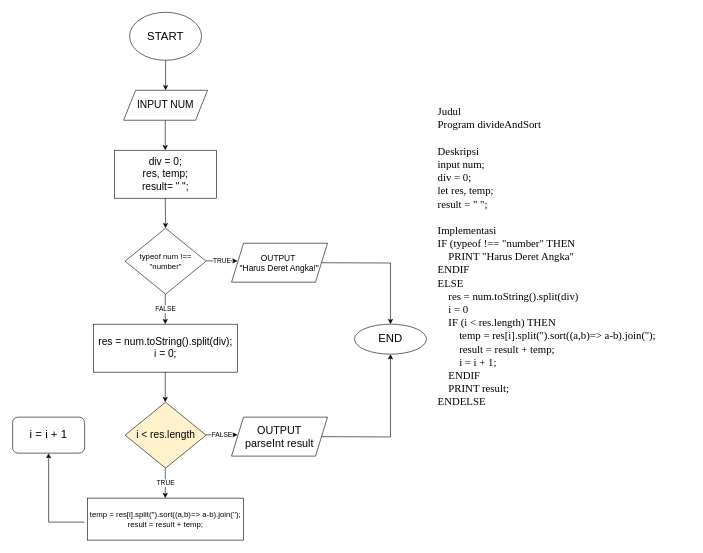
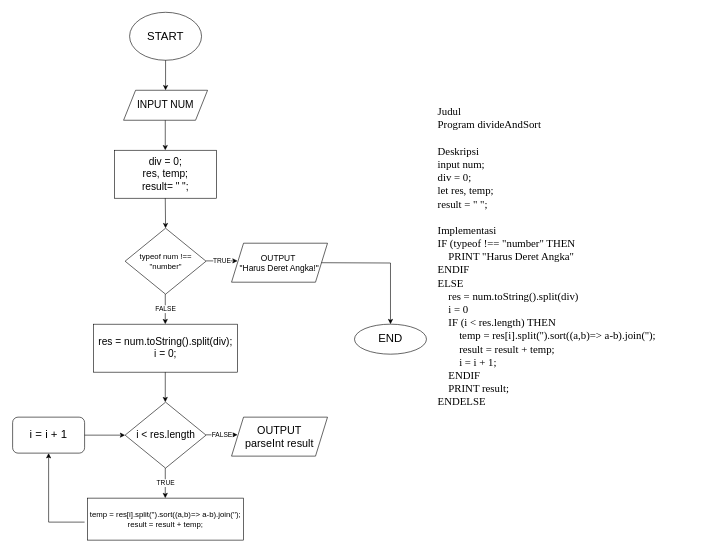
edge "OUTPUT parseInt result" -> "END": removed
edge "i = i + 1" -> "i < res.length": added
node "i < res.length": fillcolor #fff2cc -> #ffffff
